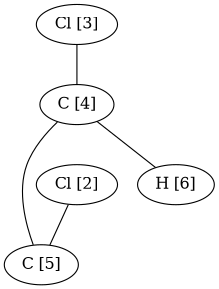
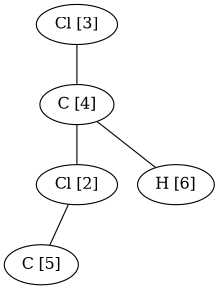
edge "C [4]" -- "C [5]": now "C [4]" -- "Cl [2]"
